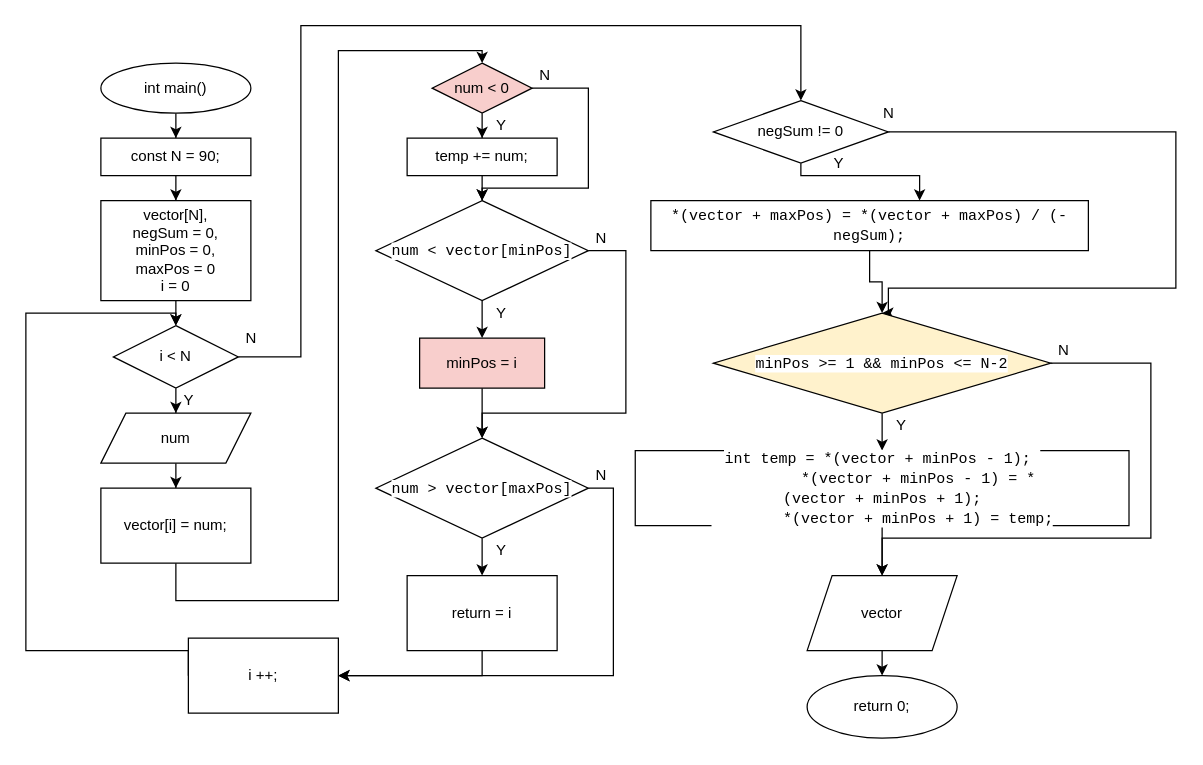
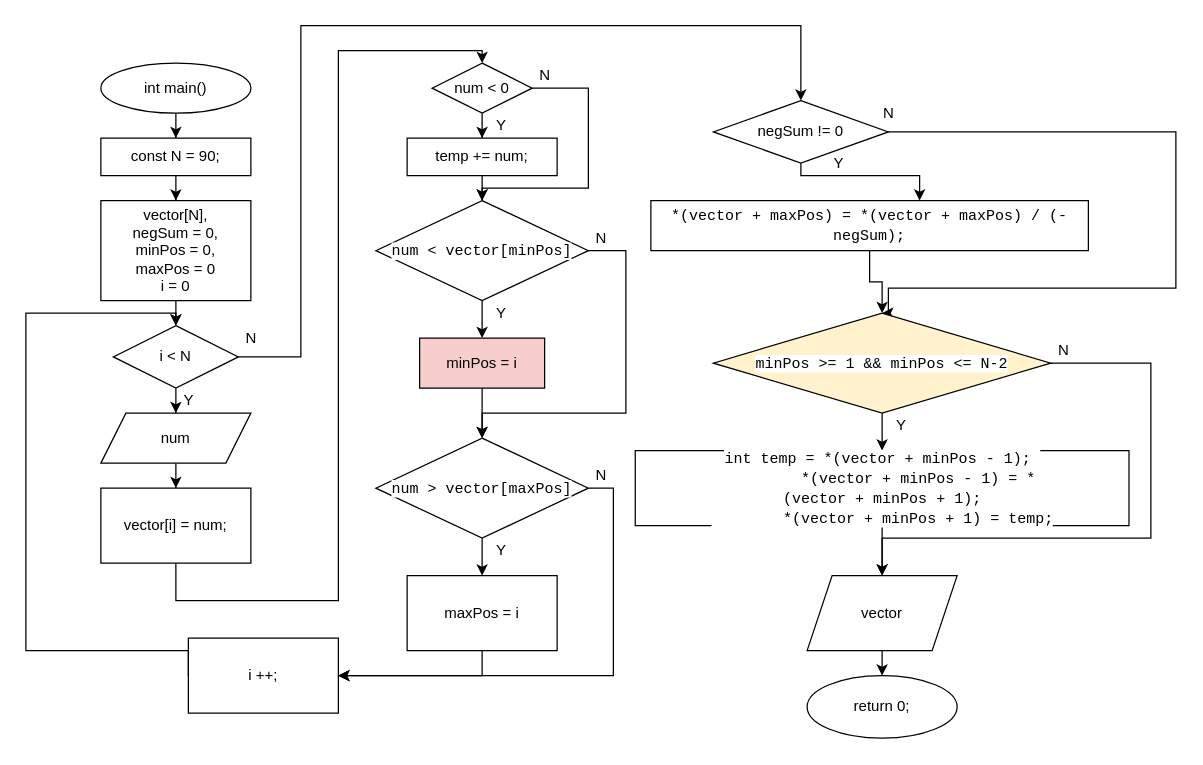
node "num < 0": fillcolor #f8cecc -> #ffffff
node "return = i": label "return = i" -> "maxPos = i"
